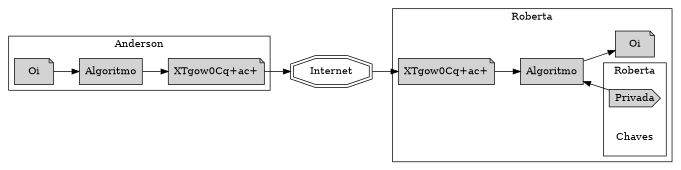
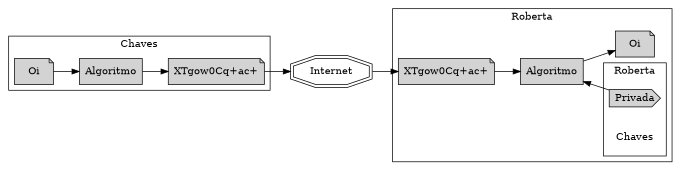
cluster "Anderson": label "Anderson" -> "Chaves"
